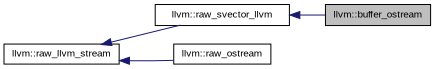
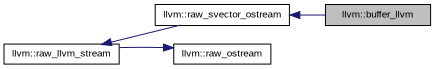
node "llvm::raw_svector_llvm": label "llvm::raw_svector_llvm" -> "llvm::raw_svector_ostream"
node "llvm::buffer_ostream": label "llvm::buffer_ostream" -> "llvm::buffer_llvm"
edge "llvm::raw_ostream" -> "llvm::raw_llvm_stream": reversed
